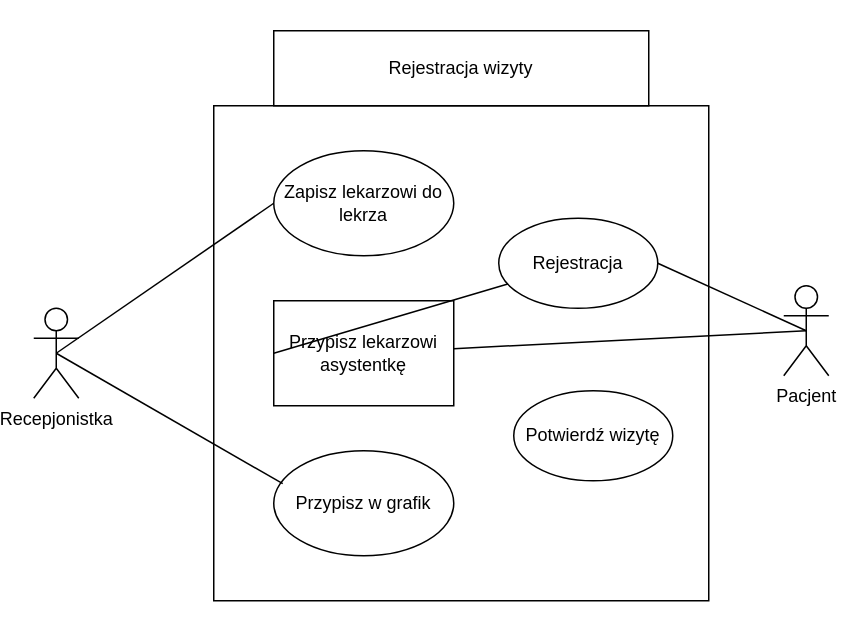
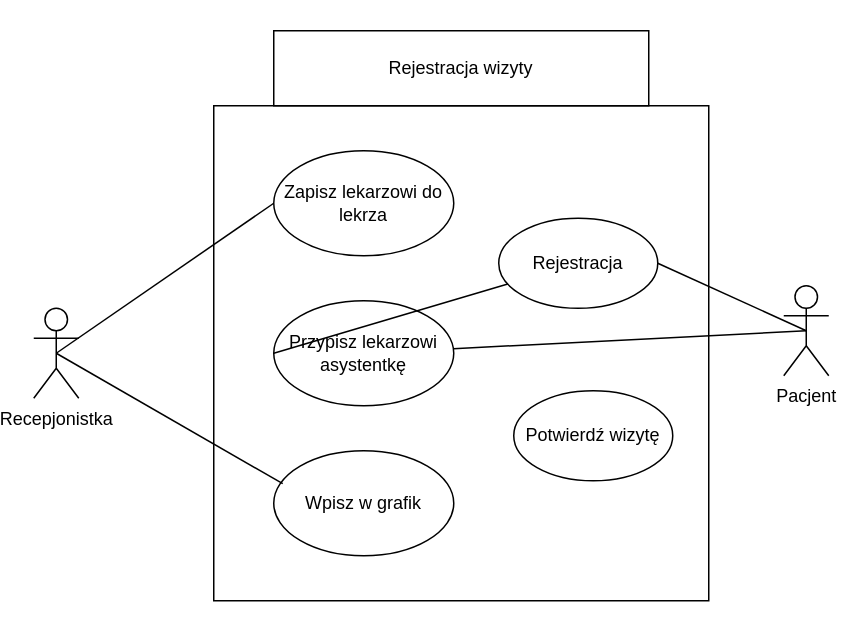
node "Przypisz lekarzowi asystentkę": shape rectangle -> ellipse
node "Przypisz w grafik": label "Przypisz w grafik" -> "Wpisz w grafik"
